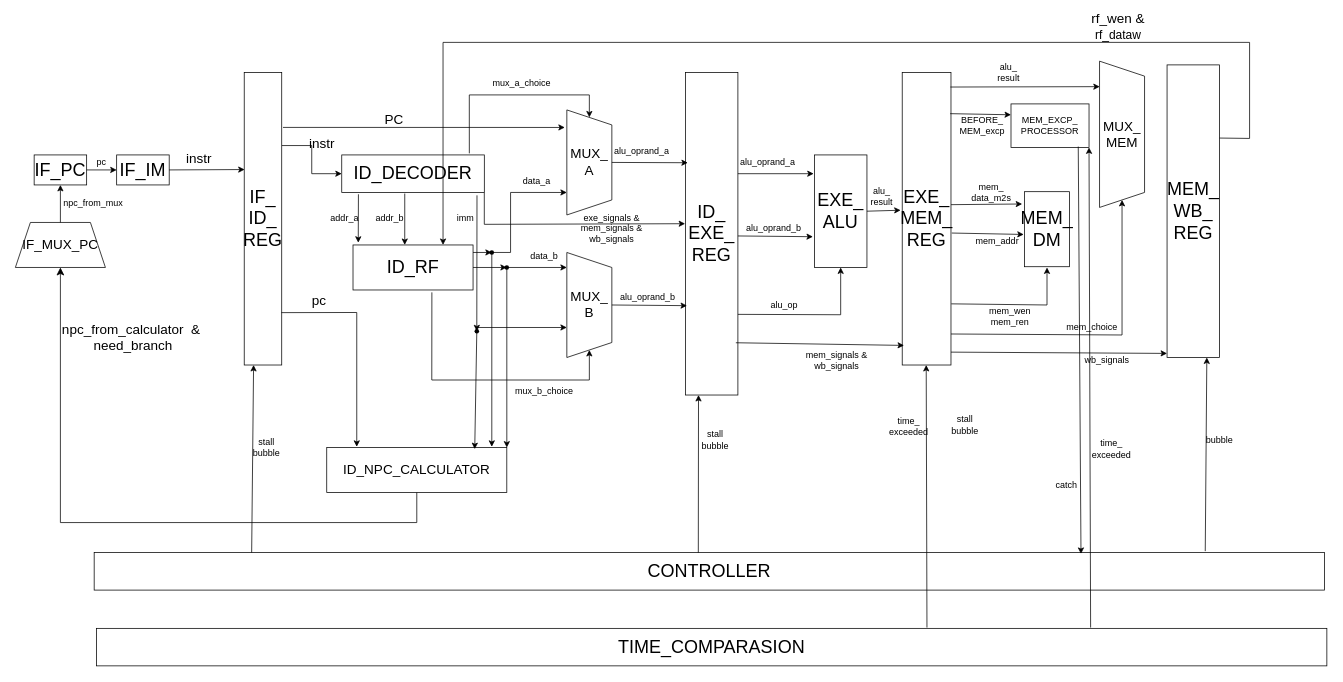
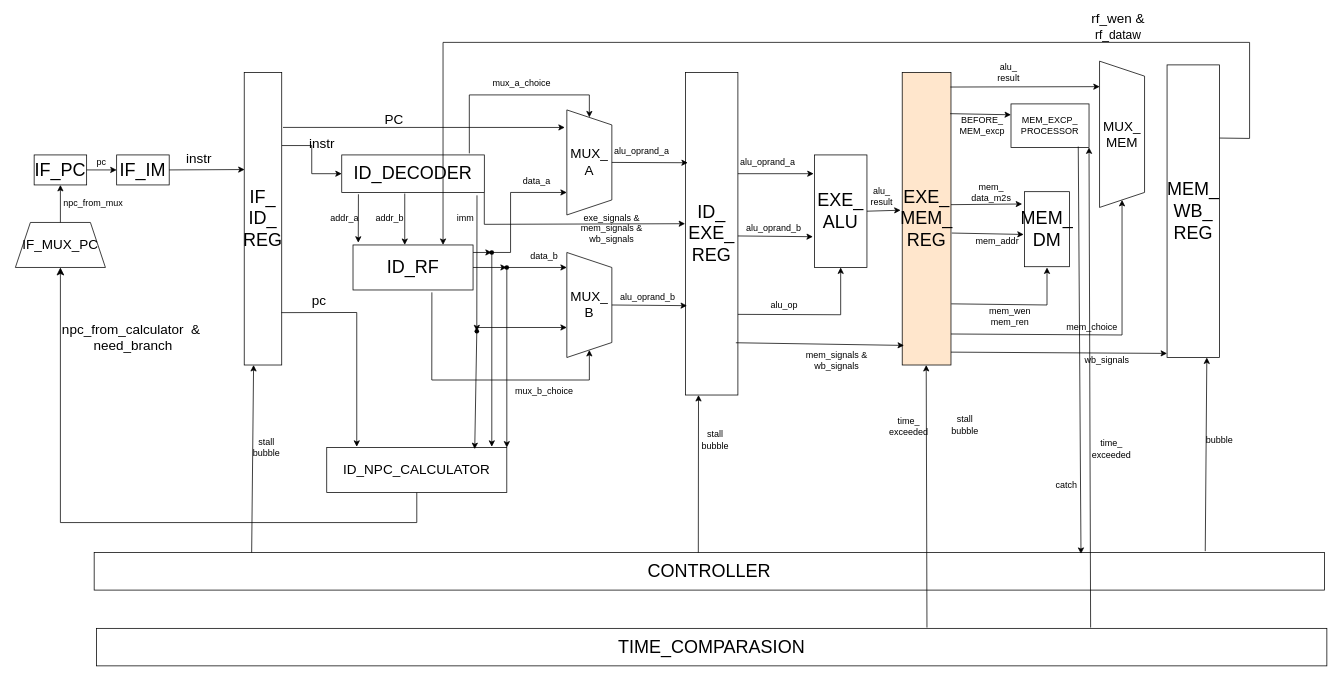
node "EXE_ MEM_ REG": fillcolor #ffffff -> #ffe6cc
